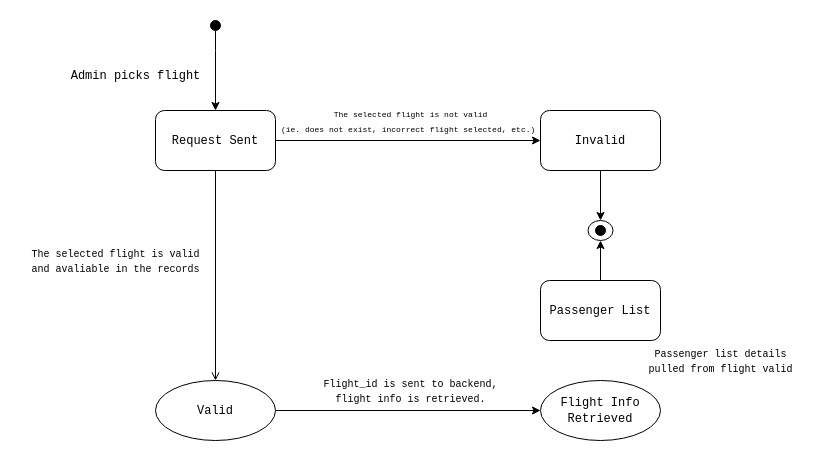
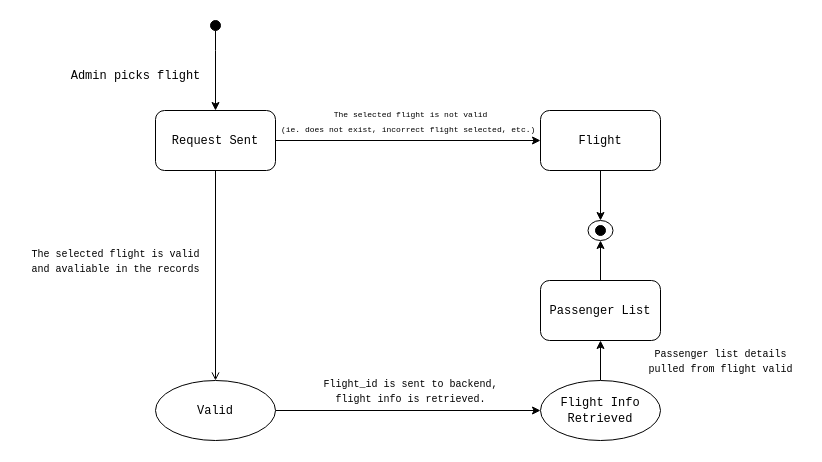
node "Invalid": label "Invalid" -> "Flight"
edge "Flight Info Retrieved" -> "Passenger List": added
